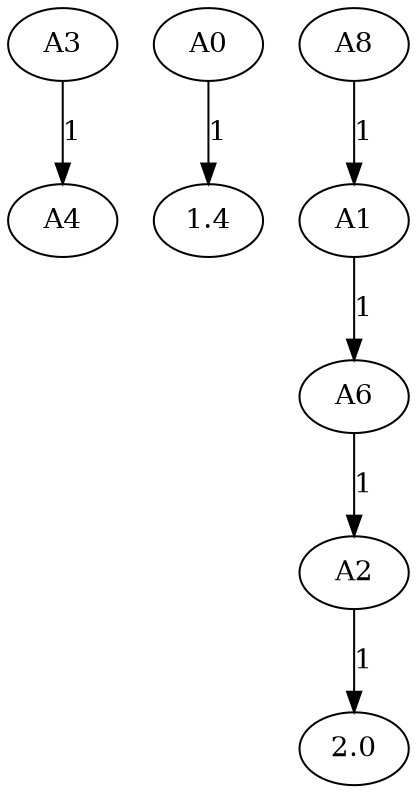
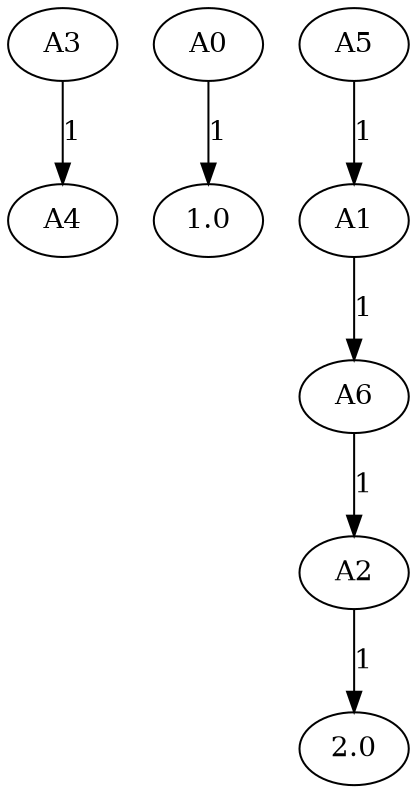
node "A8": label "A8" -> "A5"
node "1.4": label "1.4" -> "1.0"
